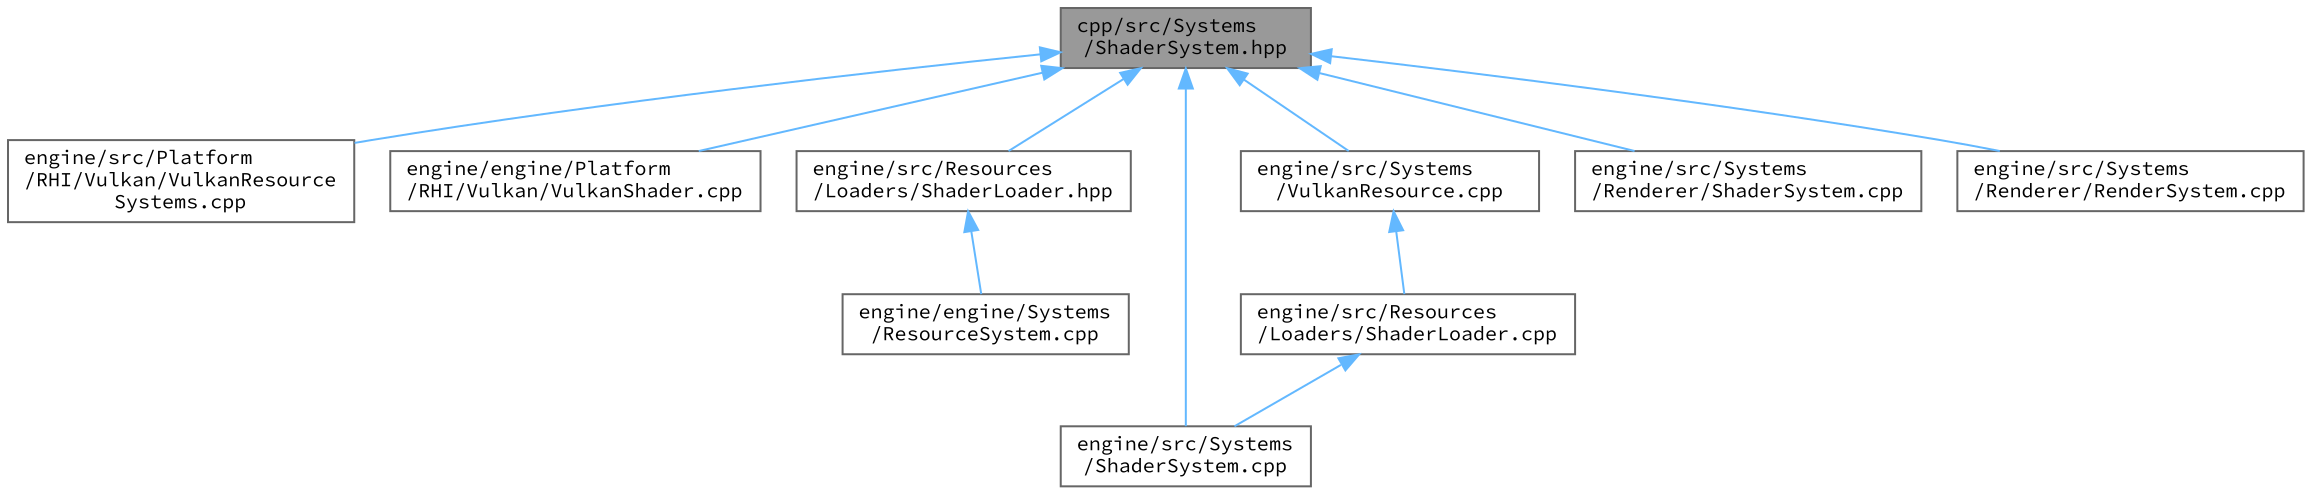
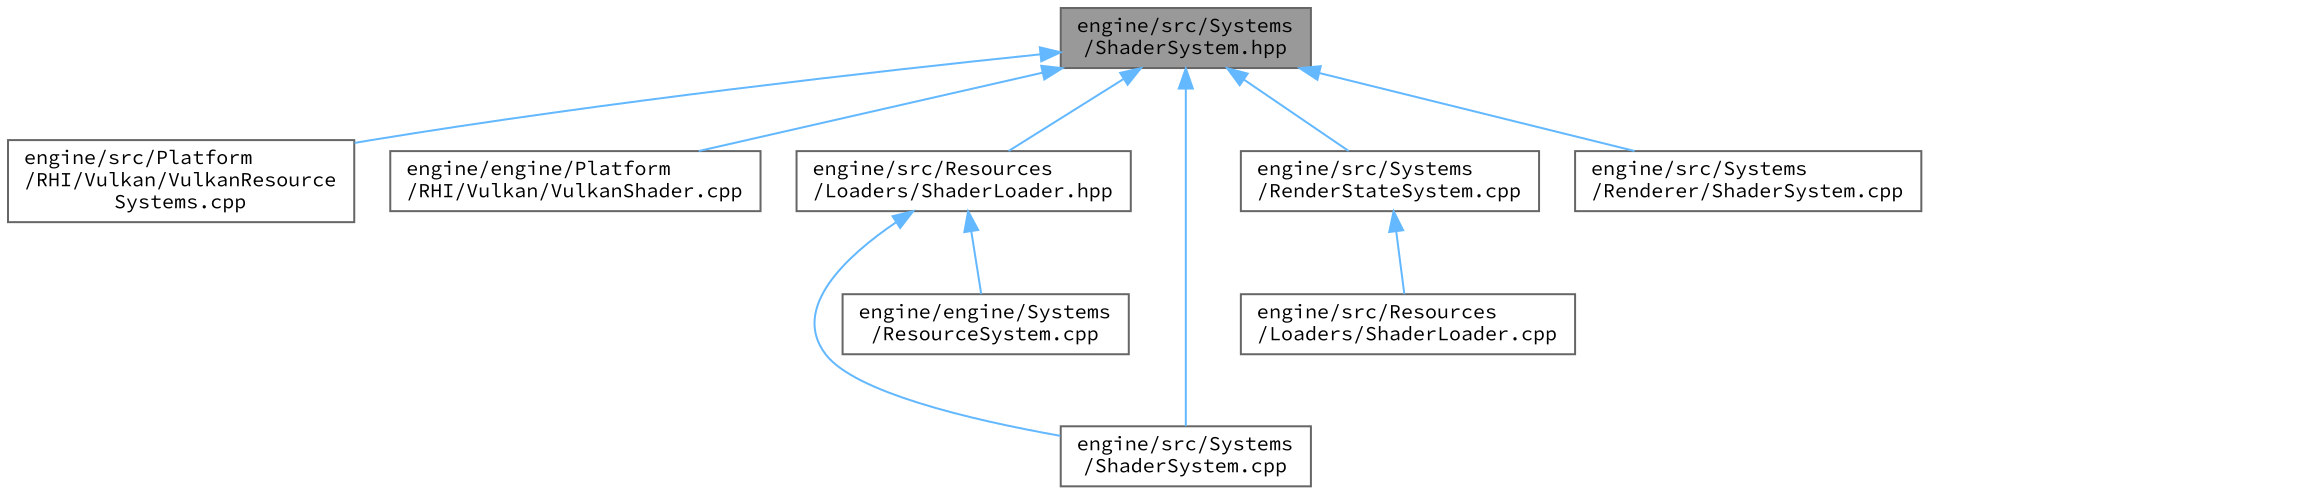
node "cpp/src/Systems /ShaderSystem.hpp": label "cpp/src/Systems /ShaderSystem.hpp" -> "engine/src/Systems /ShaderSystem.hpp"
node "engine/src/Systems /VulkanResource.cpp": label "engine/src/Systems /VulkanResource.cpp" -> "engine/src/Systems /RenderStateSystem.cpp"
node "engine/src/Systems /Renderer/RenderSystem.cpp": removed
edge "engine/src/Systems /ShaderSystem.cpp" -> "engine/src/Resources /Loaders/ShaderLoader.cpp": now "engine/src/Systems /ShaderSystem.cpp" -> "engine/src/Resources /Loaders/ShaderLoader.hpp"
